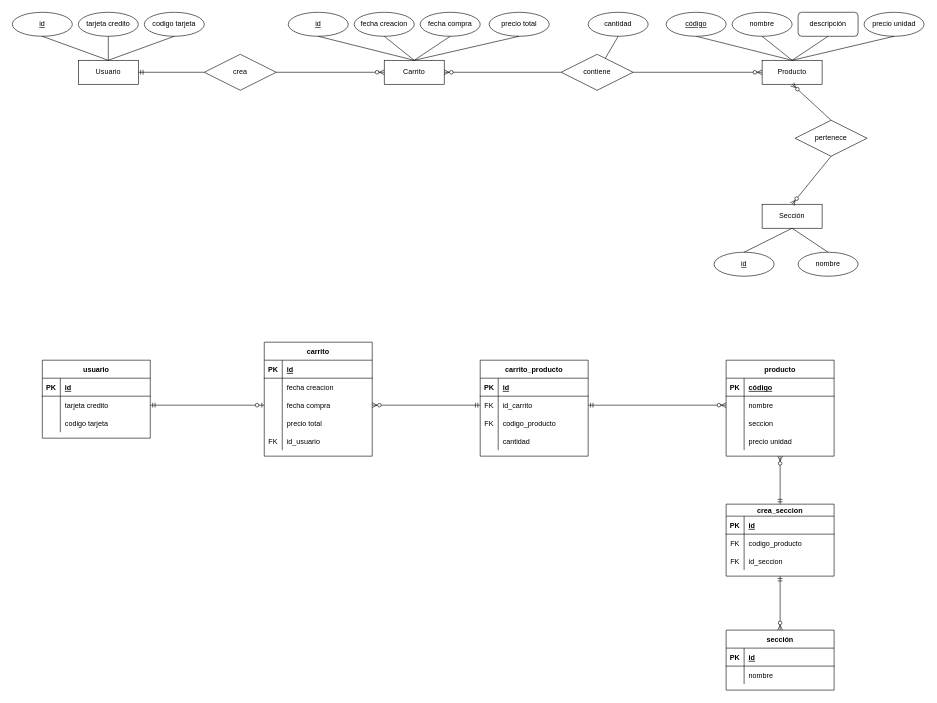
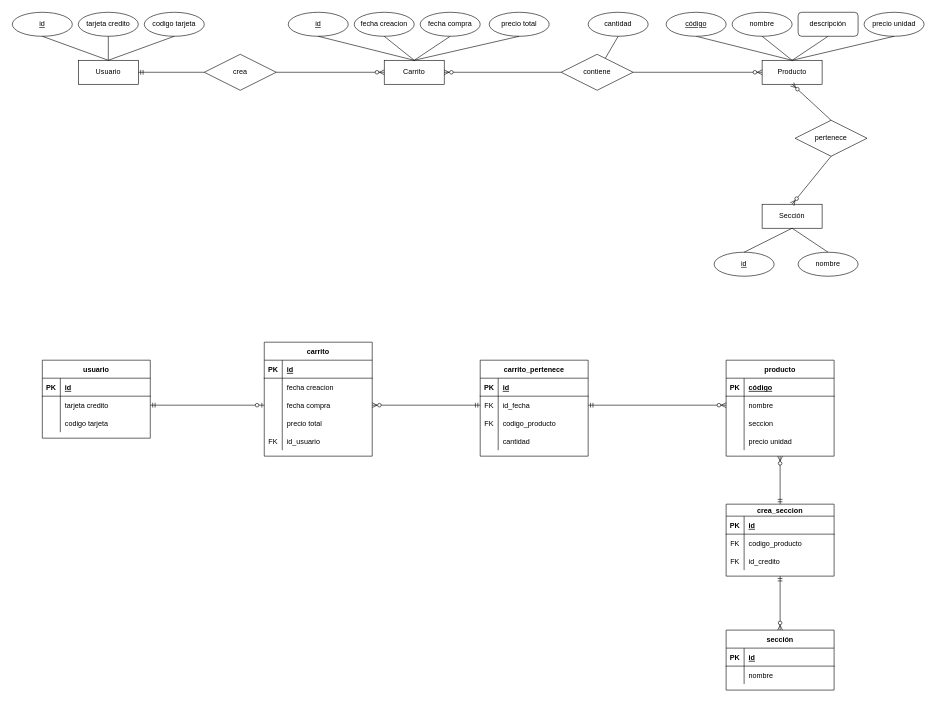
node "carrito_producto": label "carrito_producto" -> "carrito_pertenece"
node "id_carrito": label "id_carrito" -> "id_fecha"
node "id_seccion": label "id_seccion" -> "id_credito"
